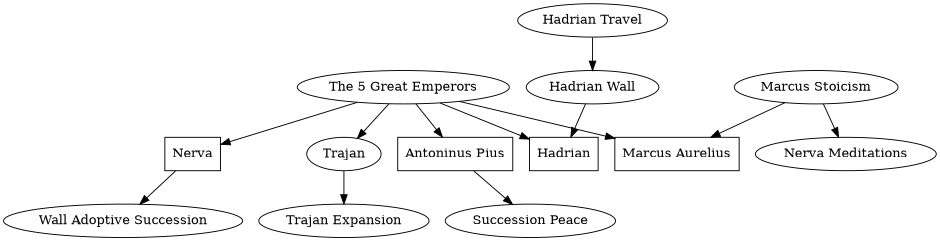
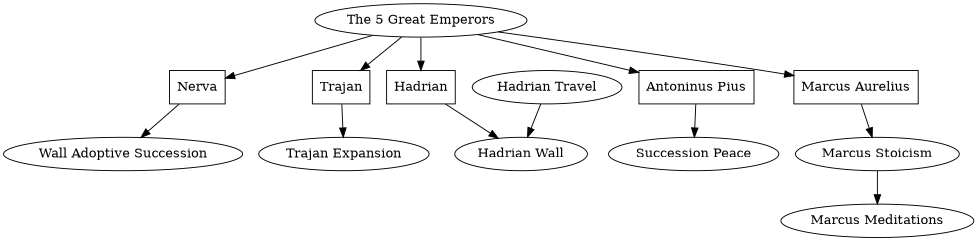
edge "Hadrian Wall" -> "Hadrian": reversed
edge "Marcus Stoicism" -> "Marcus Aurelius": reversed
node "Trajan": shape ellipse -> box
node "Nerva Meditations": label "Nerva Meditations" -> "Marcus Meditations"
